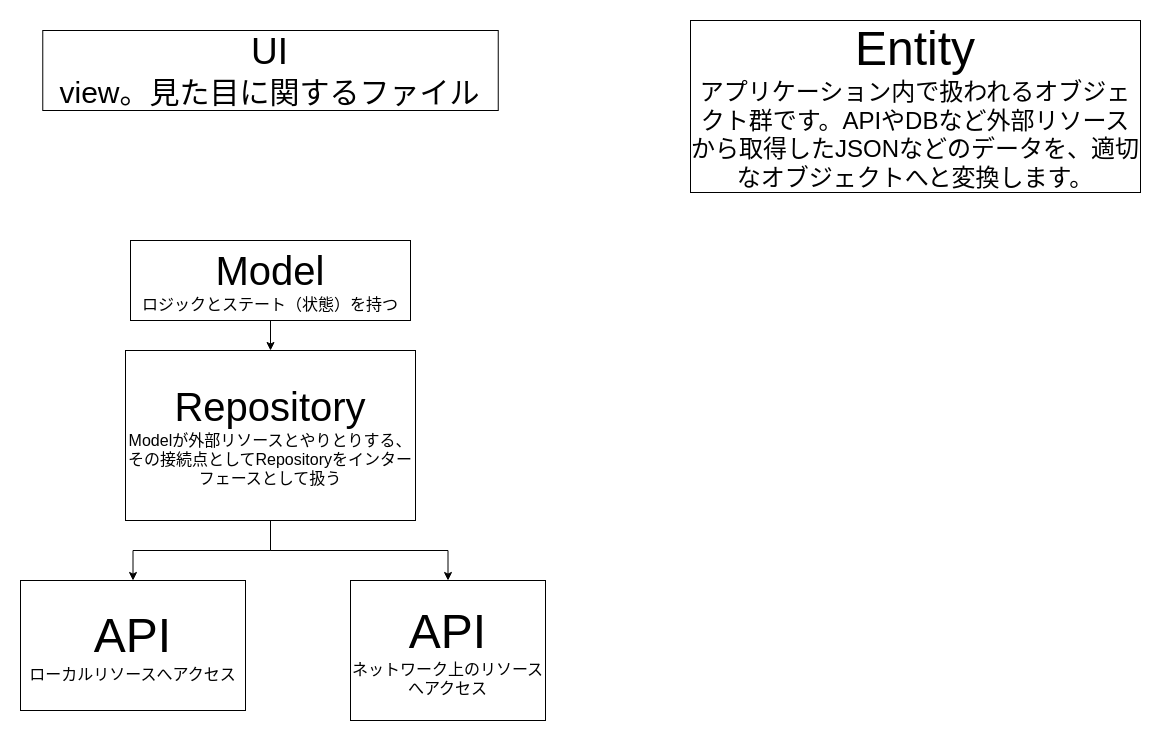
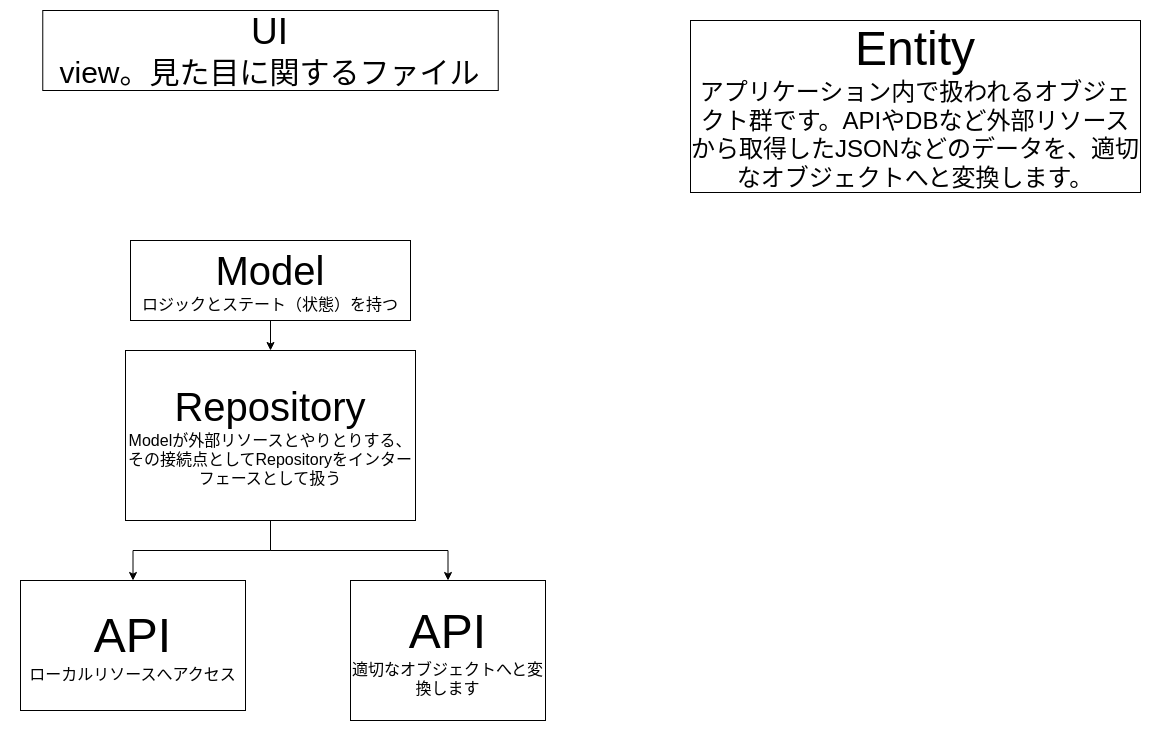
node "UI view。見た目に関するファイル": moved (271, 71) -> (271, 51)
node "API ネットワーク上のリソースへアクセス": label "API ネットワーク上のリソースへアクセス" -> "API 適切なオブジェクトへと変換します"
